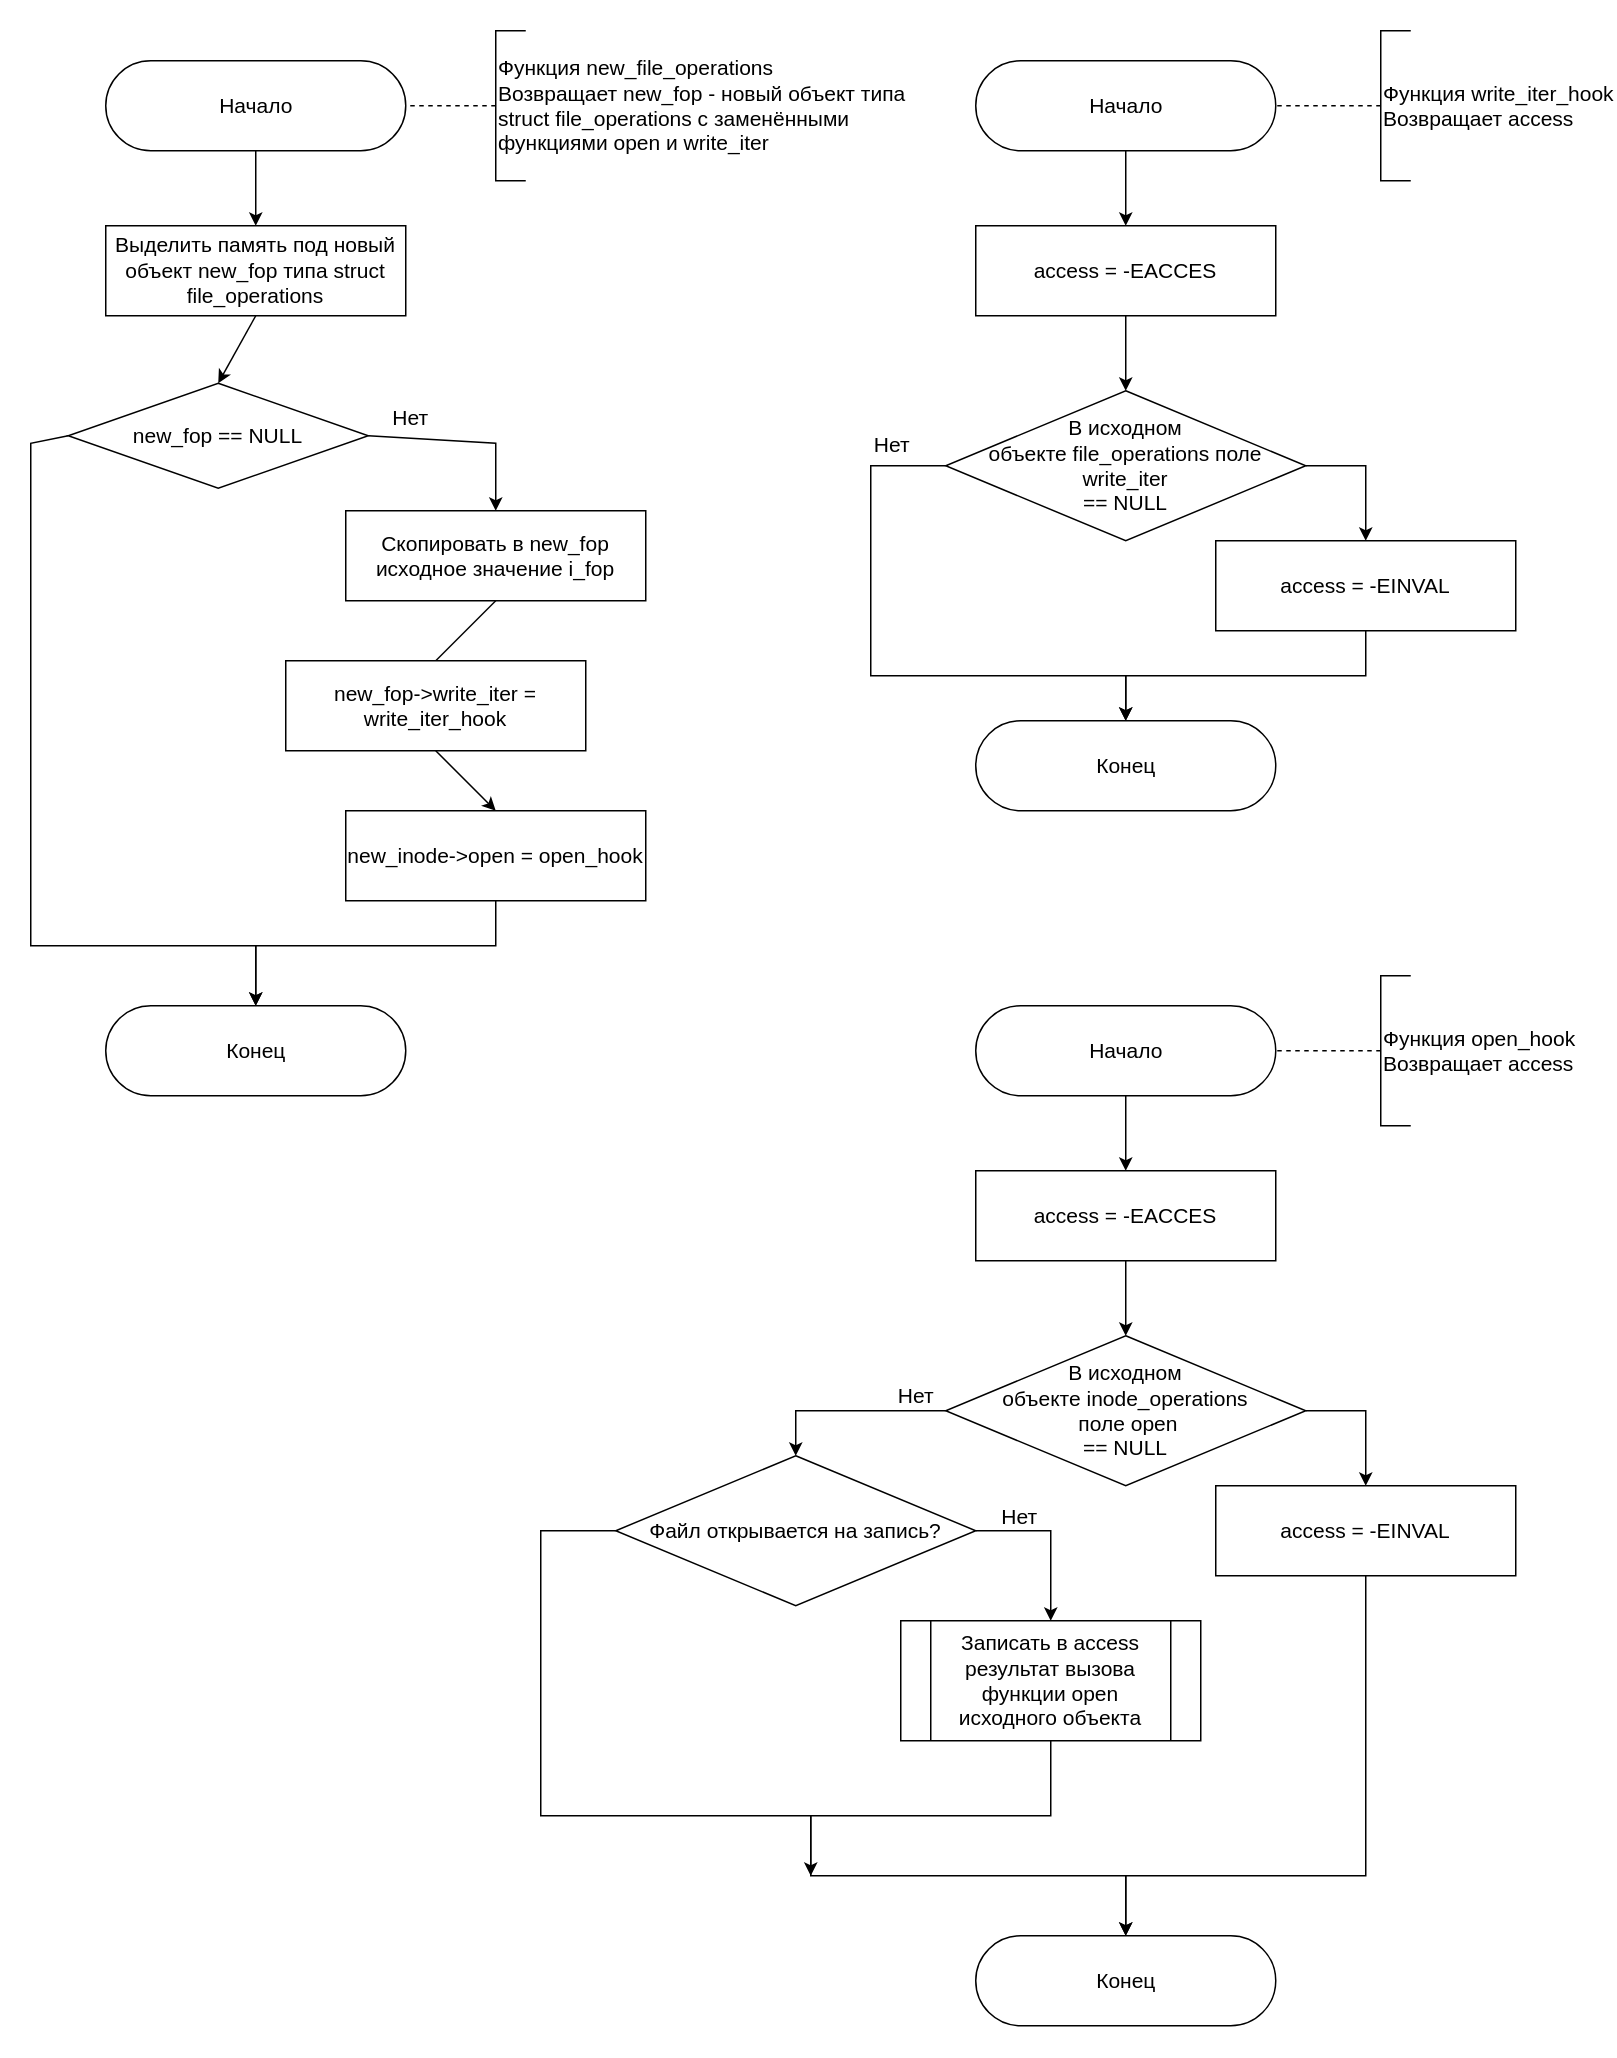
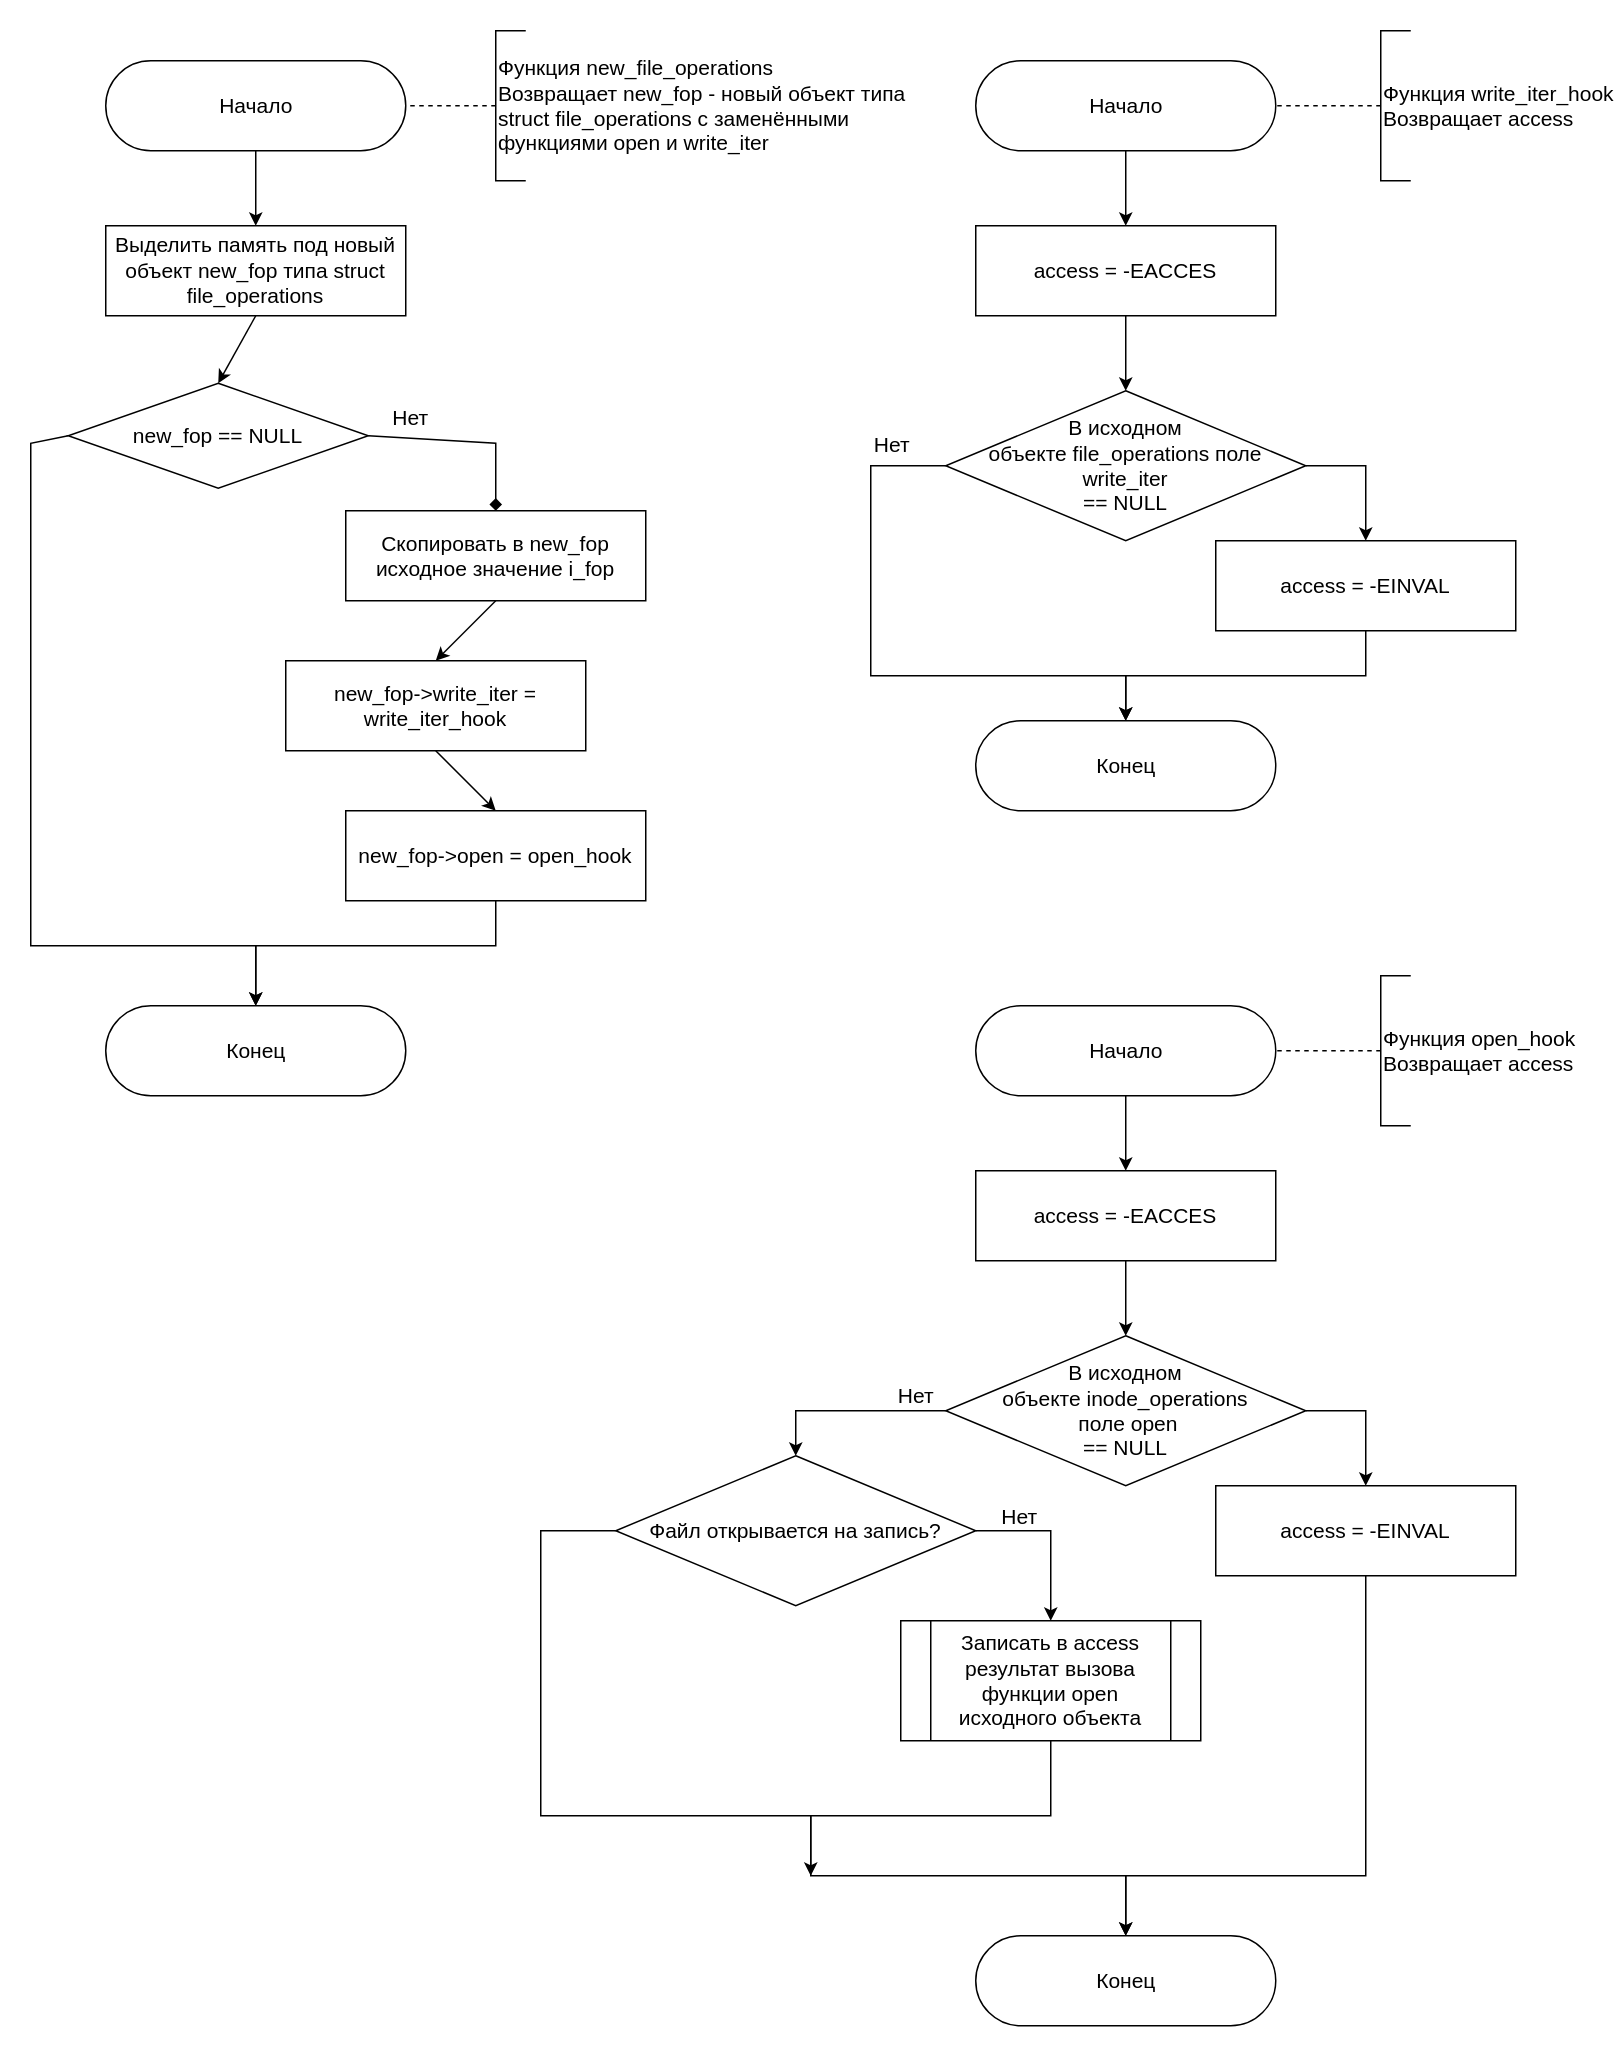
edge "new_fop == NULL" -> "Скопировать в new_fop исходное значение i_fop": arrowhead classic -> diamond
edge "Скопировать в new_fop исходное значение i_fop" -- "new_fop->write_iter = write_iter_hook": arrowhead none -> classic
node "new_inode->open = open_hook": label "new_inode->open = open_hook" -> "new_fop->open = open_hook"
